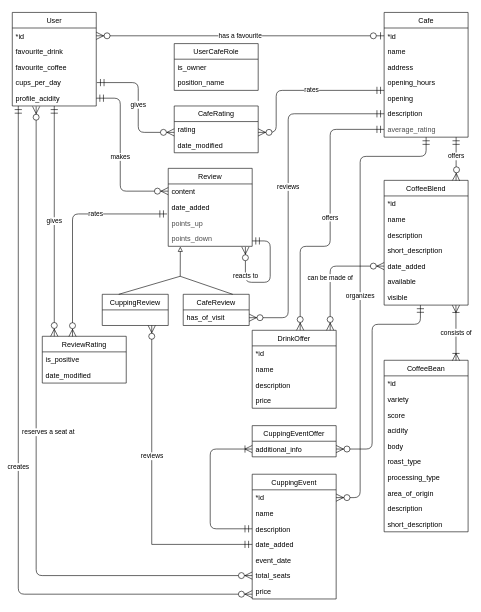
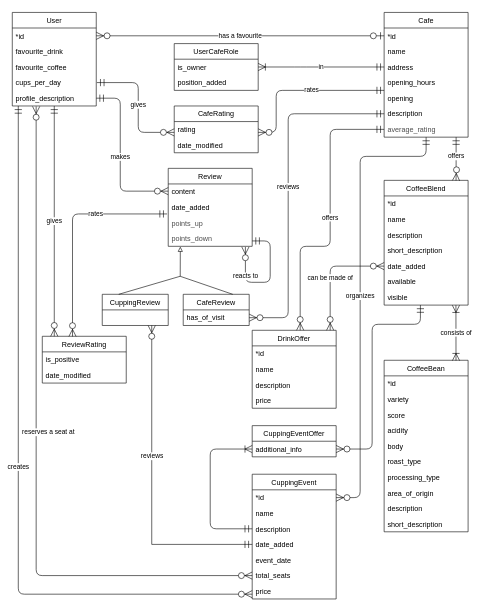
edge "is_owner" -- "address": added, label "in"
node "position_name": label "position_name" -> "position_added"
node "profile_acidity": label "profile_acidity" -> "profile_description"
